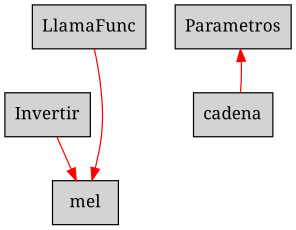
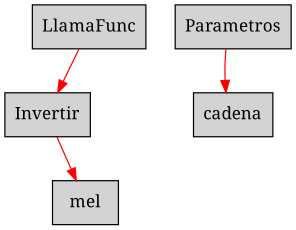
edge "cadena" -> "Parametros": reversed
edge "LlamaFunc" -> "mel": now "LlamaFunc" -> "Invertir"
